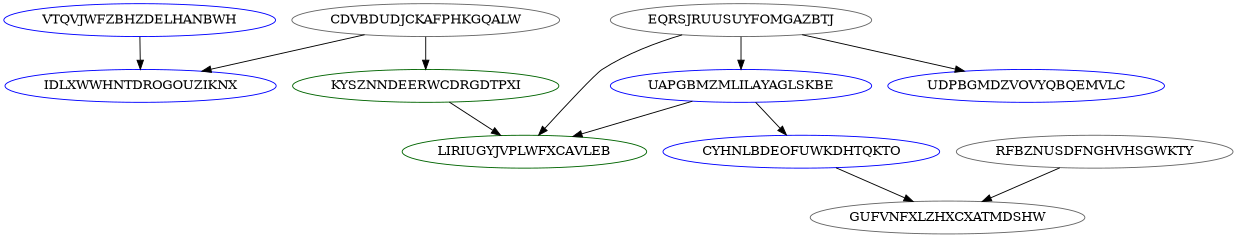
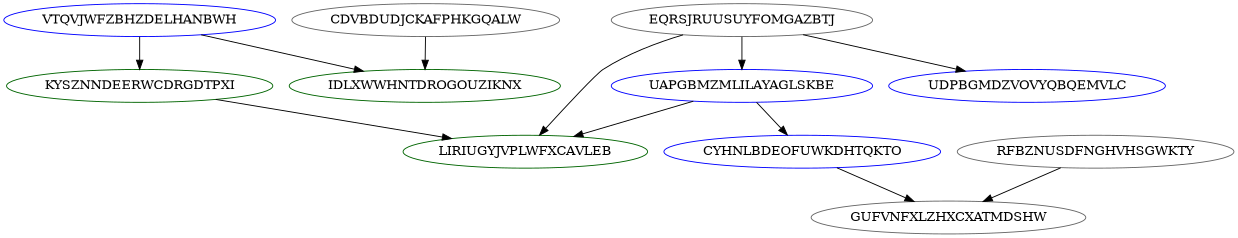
edge "CDVBDUDJCKAFPHKGQALW" -> "KYSZNNDEERWCDRGDTPXI": now "VTQVJWFZBHZDELHANBWH" -> "KYSZNNDEERWCDRGDTPXI"
node "IDLXWWHNTDROGOUZIKNX": color blue -> darkgreen
